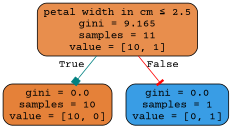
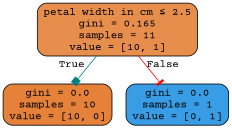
node "petal width in cm ≤ 2.5": text "gini = 9.165" -> "gini = 0.165"
